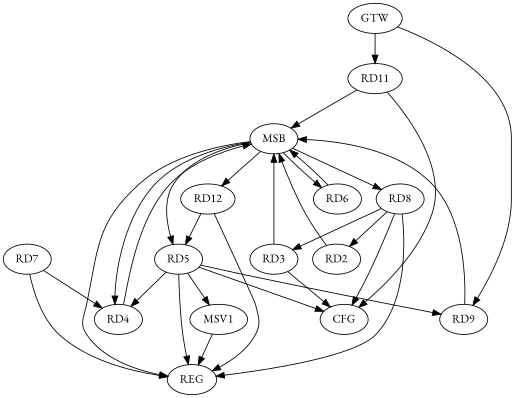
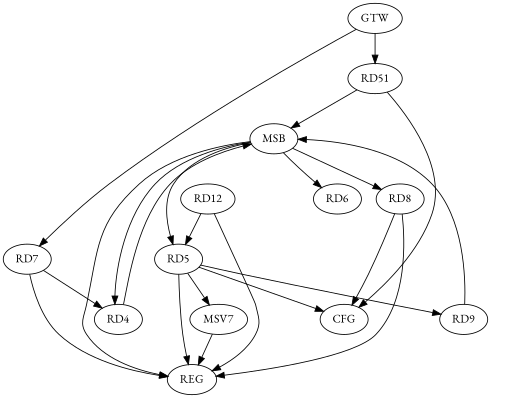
node "RD11": label "RD11" -> "RD51"
edge "GTW" -> "RD9": now "GTW" -> "RD7"
edge "MSB" -> "RD12": removed
edge "RD6" -> "MSB": removed
node "RD3": removed
node "RD2": removed
edge "RD5" -> "RD4": removed
node "MSV1": label "MSV1" -> "MSV7"
